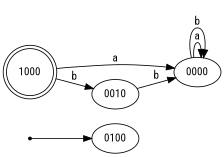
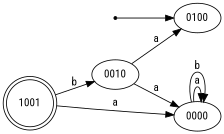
edge "0010" -> "0100": added, label "a"
node "1000": label "1000" -> "1001"
edge "0010" -> "0000": label "b" -> "a"
